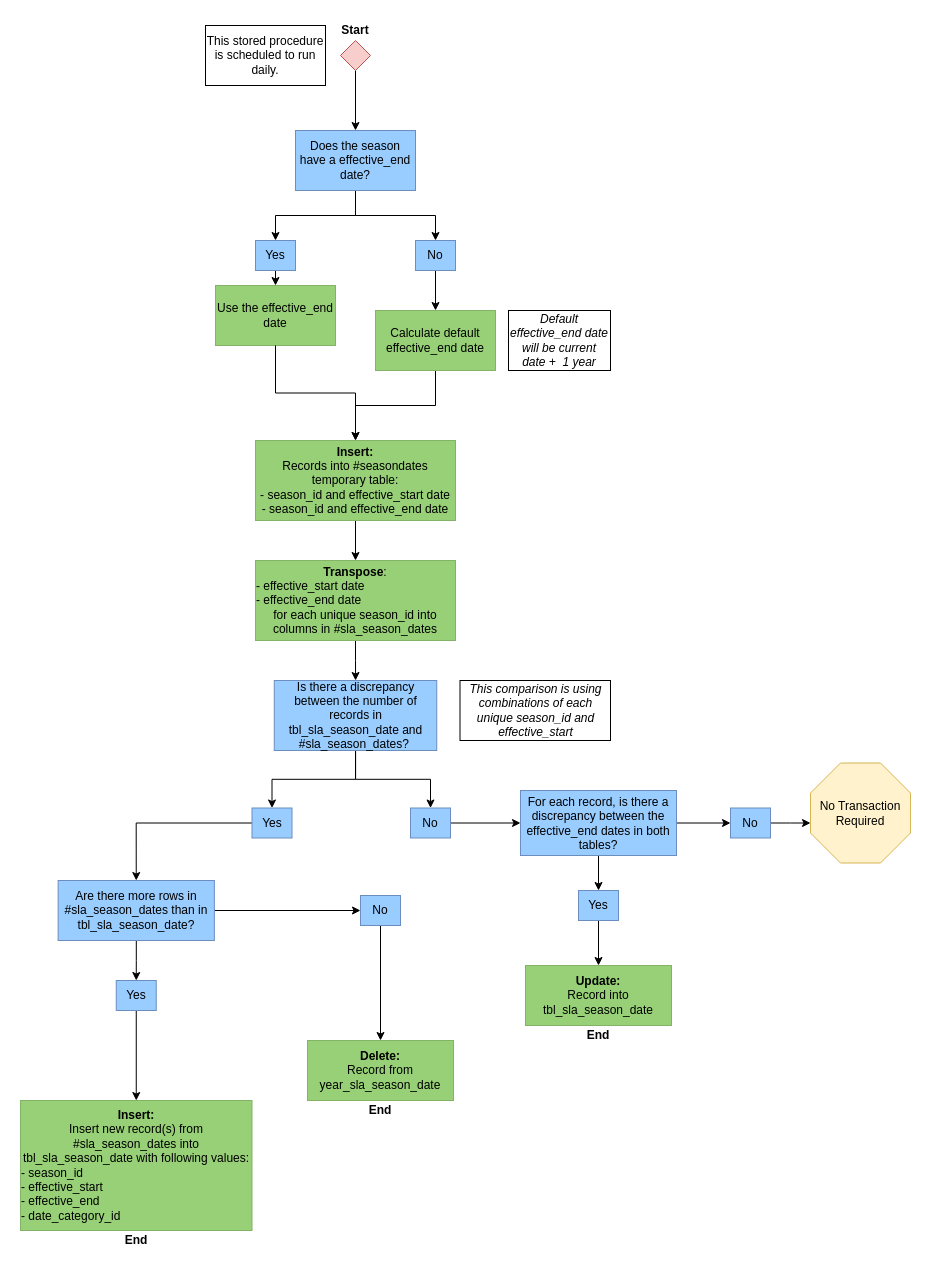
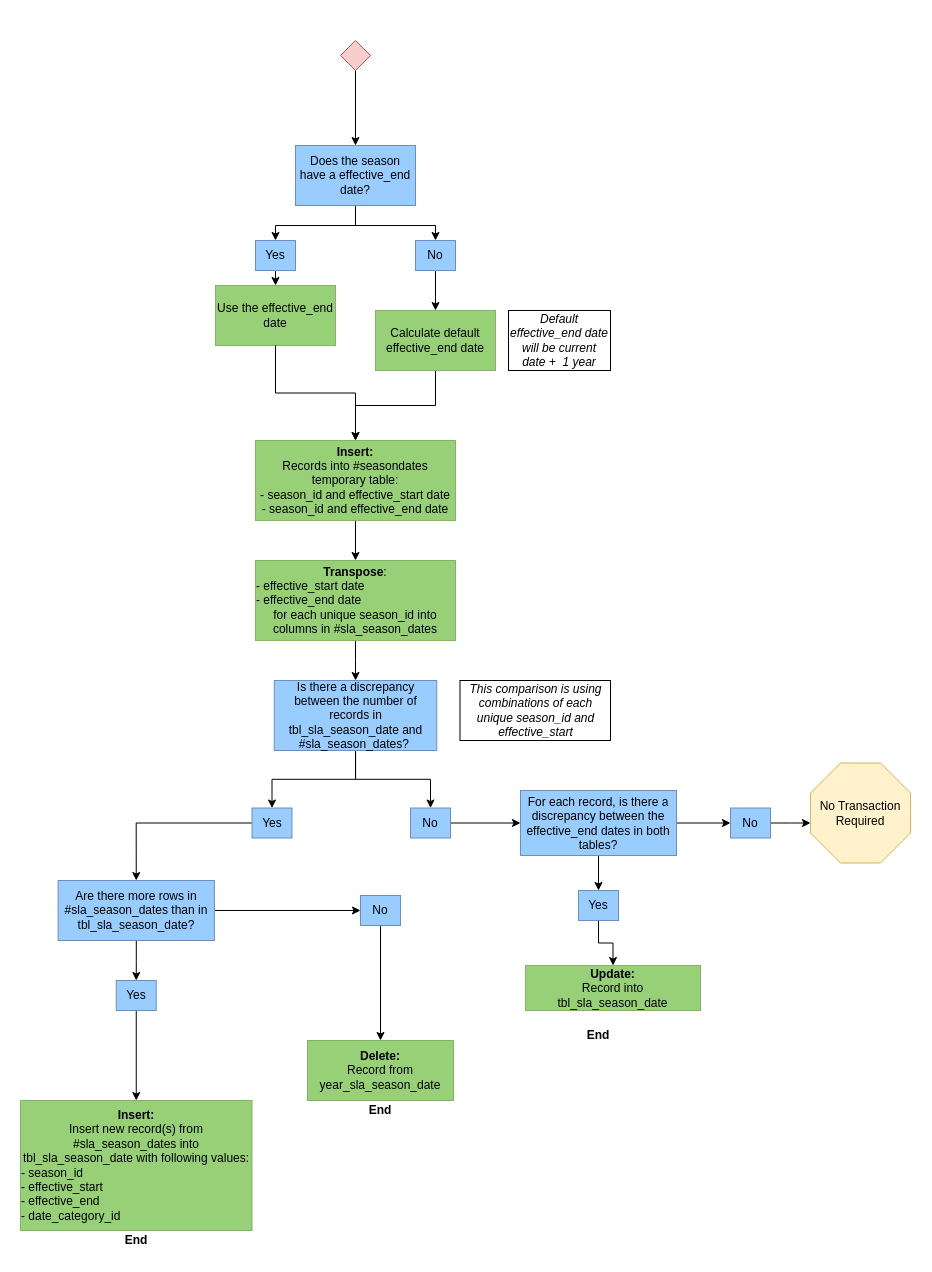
node "Start": removed
node "This stored procedure is scheduled to run daily.": removed
node "Does the season have a effective_end date?": moved (356, 161) -> (356, 176)
node "Update: Record into tbl_sla_season_date": size 146x60 -> 175x45
